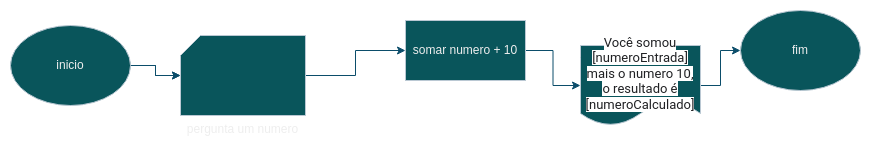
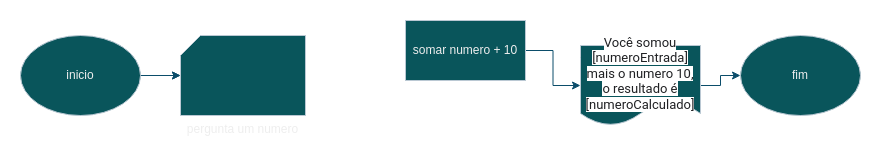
node "fim": moved (801, 51) -> (801, 76)
node "inicio": moved (71, 66) -> (81, 76)
edge "pergunta um numero" -> "somar numero + 10": removed
